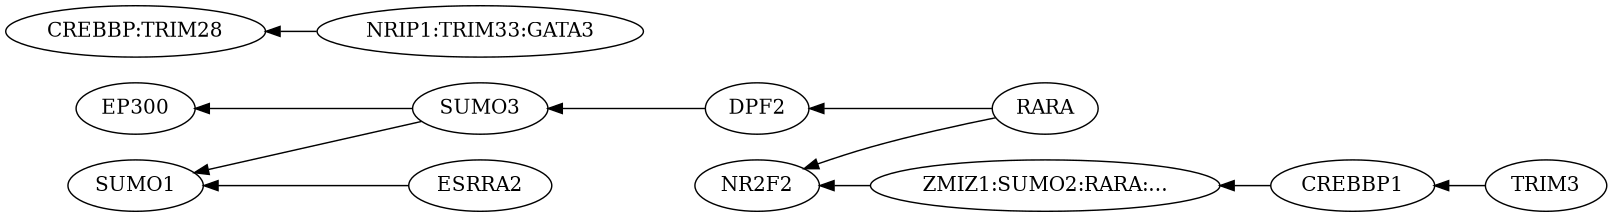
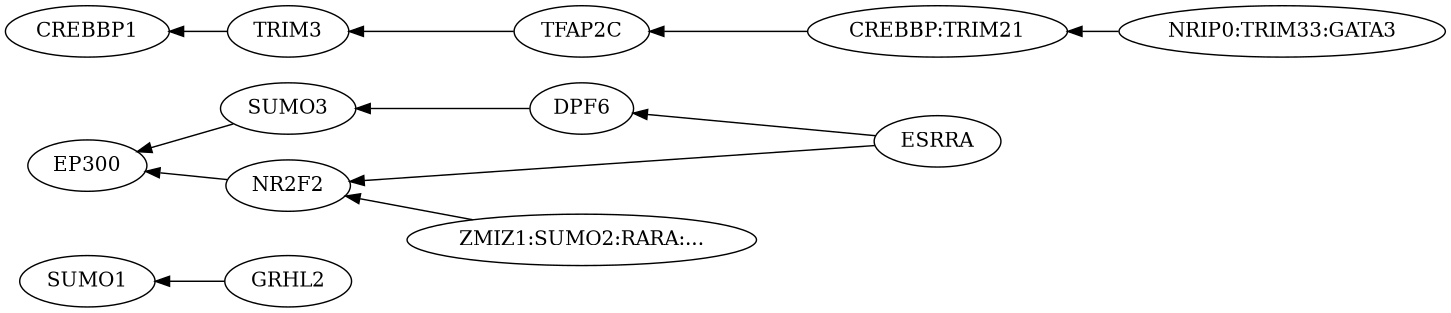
node "CREBBP:TRIM28": label "CREBBP:TRIM28" -> "CREBBP:TRIM21"
node "NRIP1:TRIM33:GATA3": label "NRIP1:TRIM33:GATA3" -> "NRIP0:TRIM33:GATA3"
node "TFAP2C": added
node "DPF2": label "DPF2" -> "DPF6"
node "RARA": label "RARA" -> "ESRRA"
edge "SUMO3" -> "SUMO1": removed
edge "NR2F2" -> "EP300": added
node "ESRRA2": label "ESRRA2" -> "GRHL2"
edge "CREBBP1" -> "ZMIZ1:SUMO2:RARA:...": removed
